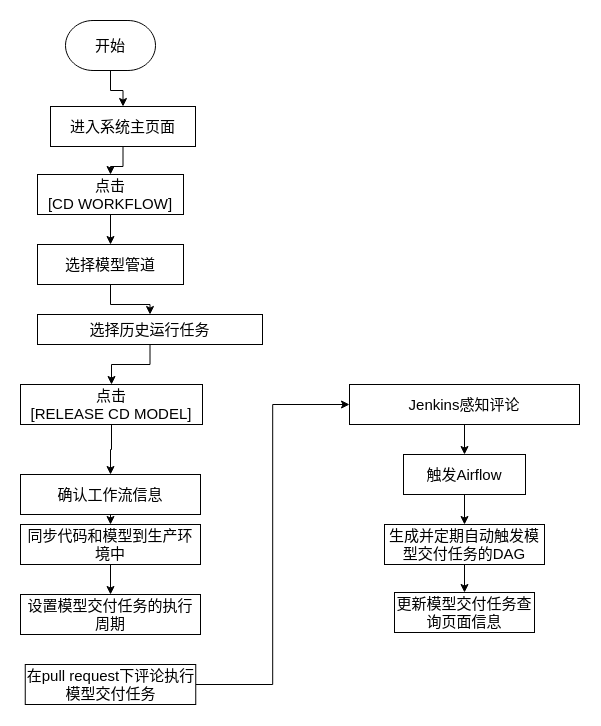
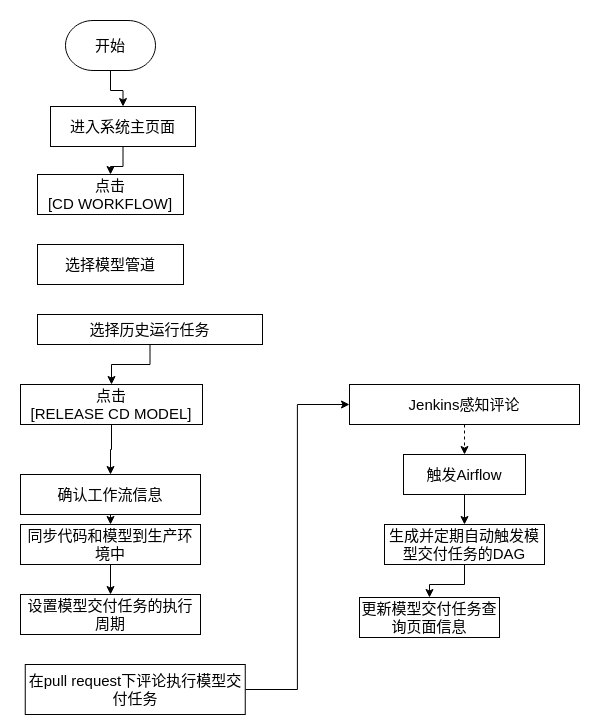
edge "点击 [CD WORKFLOW]" -> "选择模型管道": removed
edge "选择模型管道" -> "选择历史运行任务": removed
edge "Jenkins感知评论" -> "触发Airflow": style solid -> dashed
node "更新模型交付任务查询页面信息": moved (465, 613) -> (430, 618)
node "在pull request下评论执行模型交付任务": size 171x40 -> 220x50
